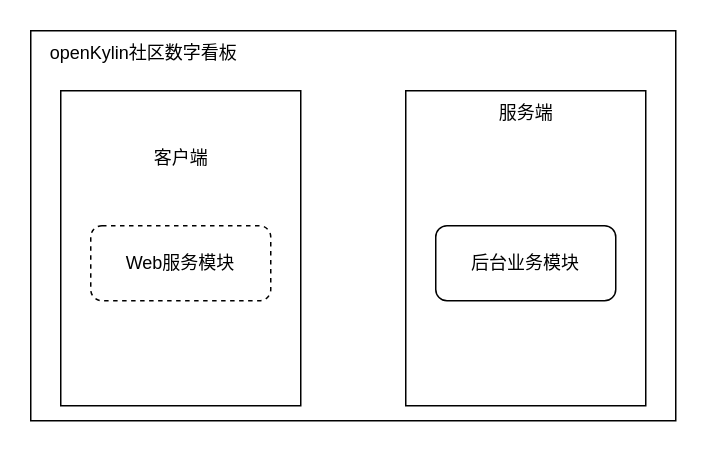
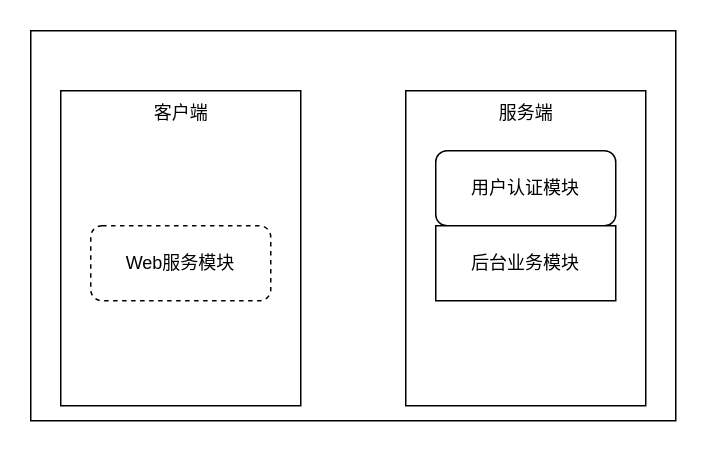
node "openKylin社区数字看板": removed
node "客户端": moved (181, 158) -> (181, 113)
node "用户认证模块": added
node "后台业务模块": shape rounded rectangle -> rectangle
